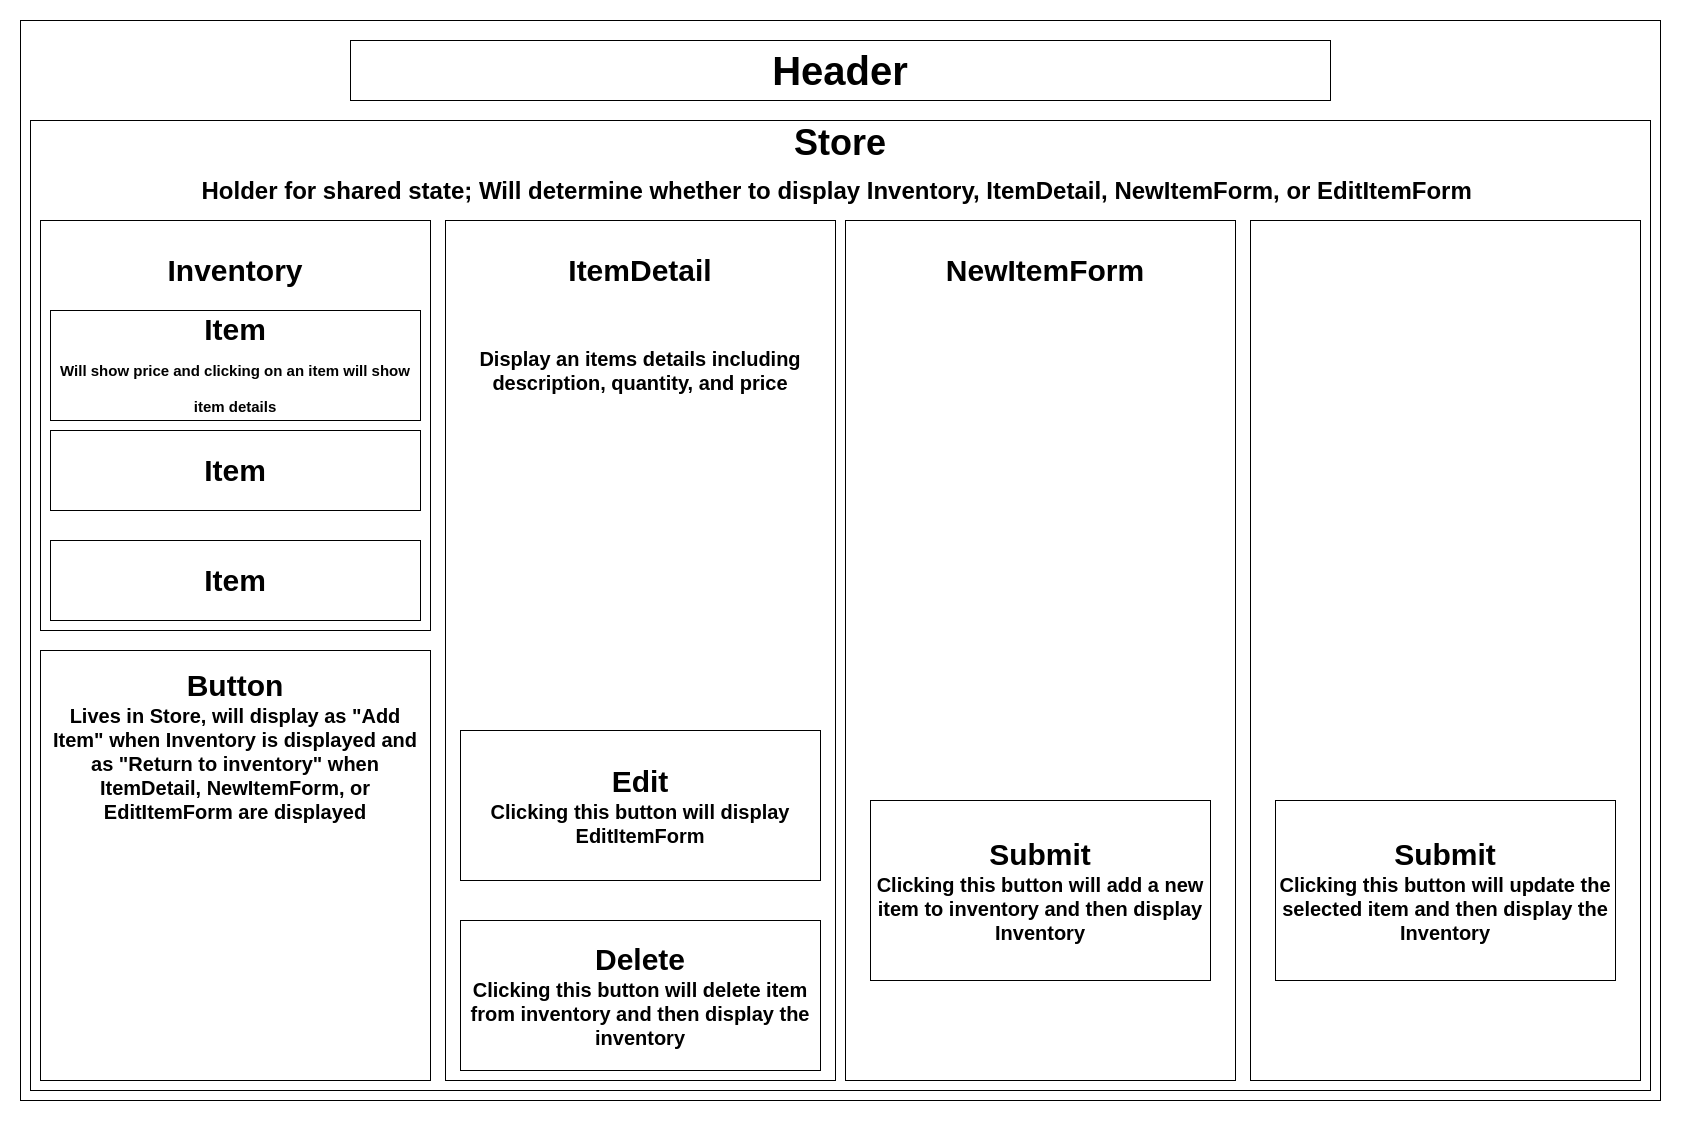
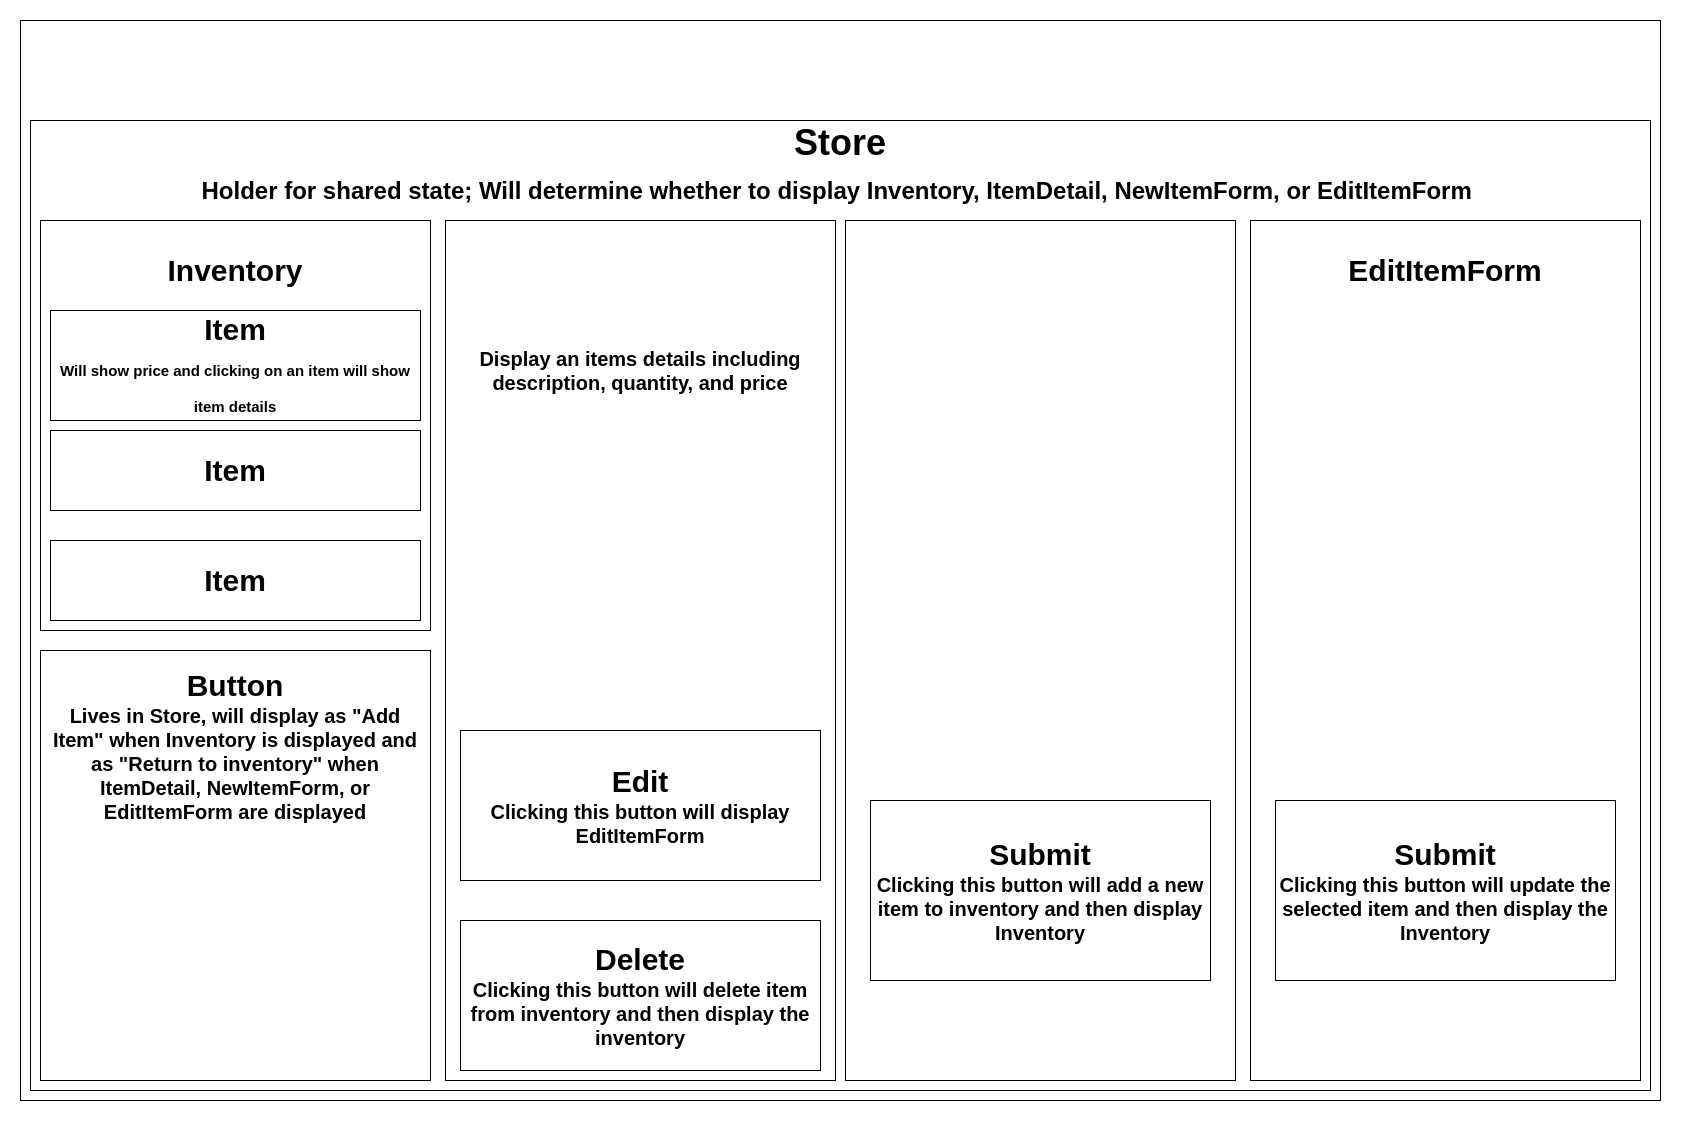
node "Header": removed
node "ItemDetail": removed
node "NewItemForm": removed
node "EditItemForm": added
